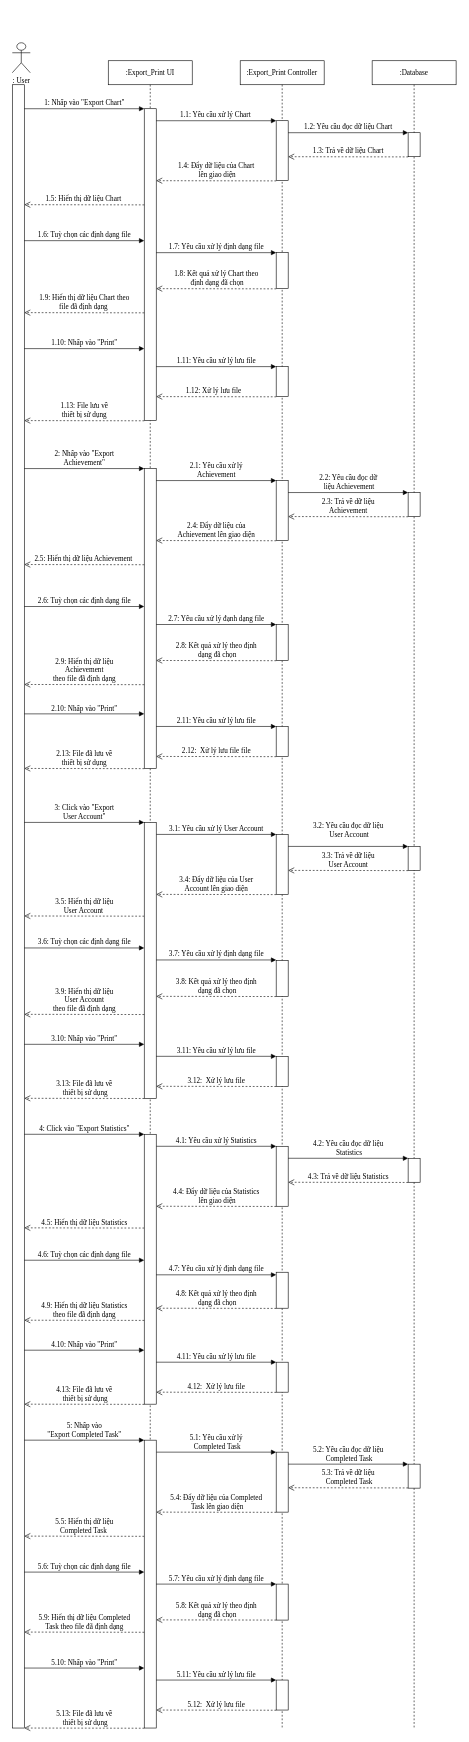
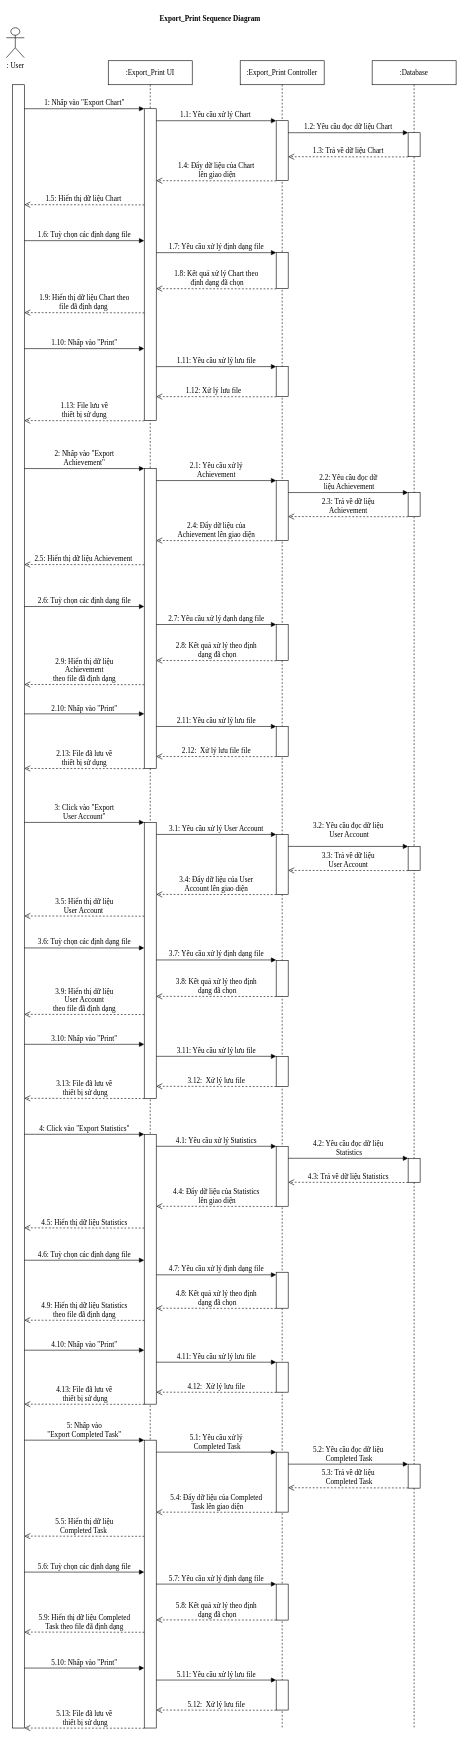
node "Export_Print Sequence Diagram": added
node ": User": moved (21, 57) -> (15, 42)
